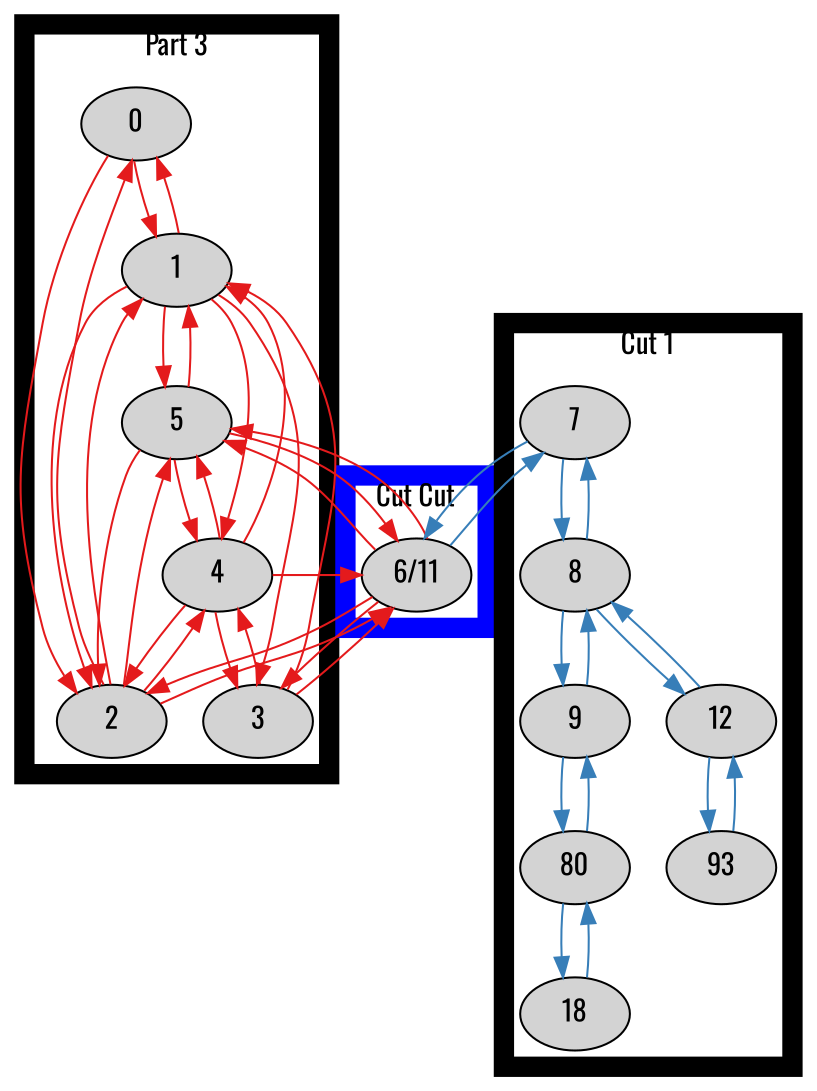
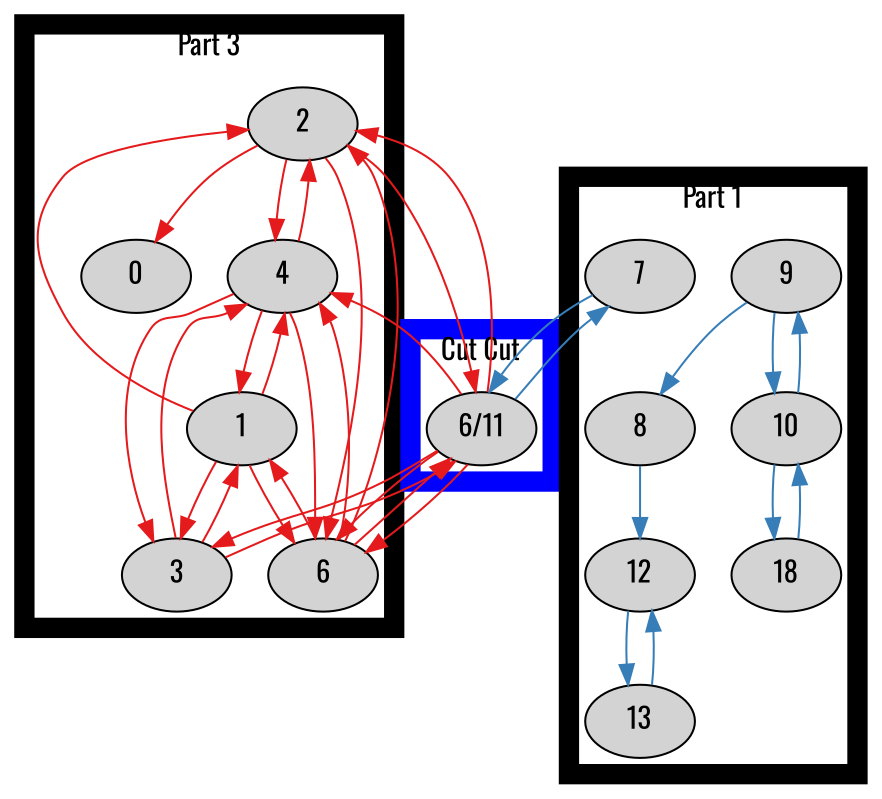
edge "0" -> "1": removed
edge "1" -> "0": removed
edge "0" -> "2": removed
cluster "Cut 1": label "Cut 1" -> "Part 1"
node "5": label "5" -> "6"
edge "7" -> "8": removed
edge "2" -> "1": removed
edge "8" -> "7": removed
edge "4" -> "6/11": reversed
edge "8" -> "9": removed
edge "12" -> "8": removed
node "80": label "80" -> "10"
node "93": label "93" -> "13"
